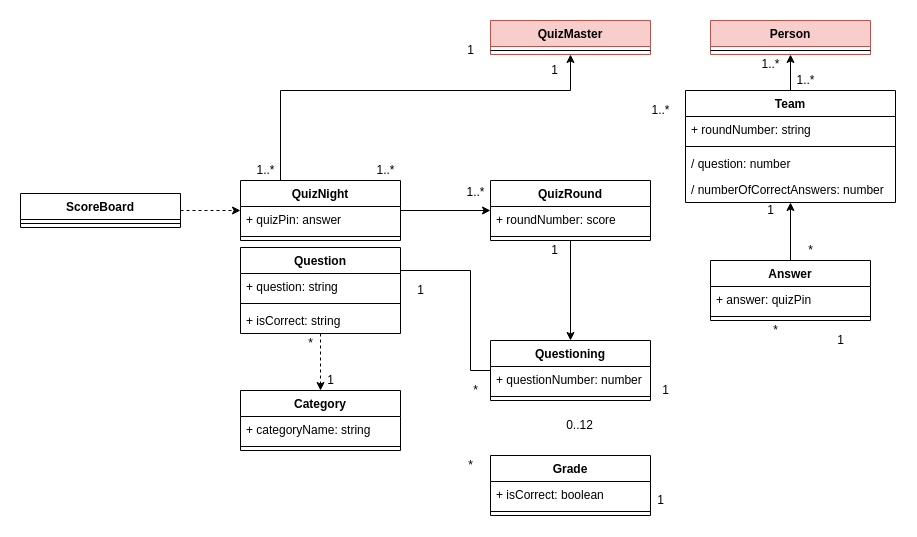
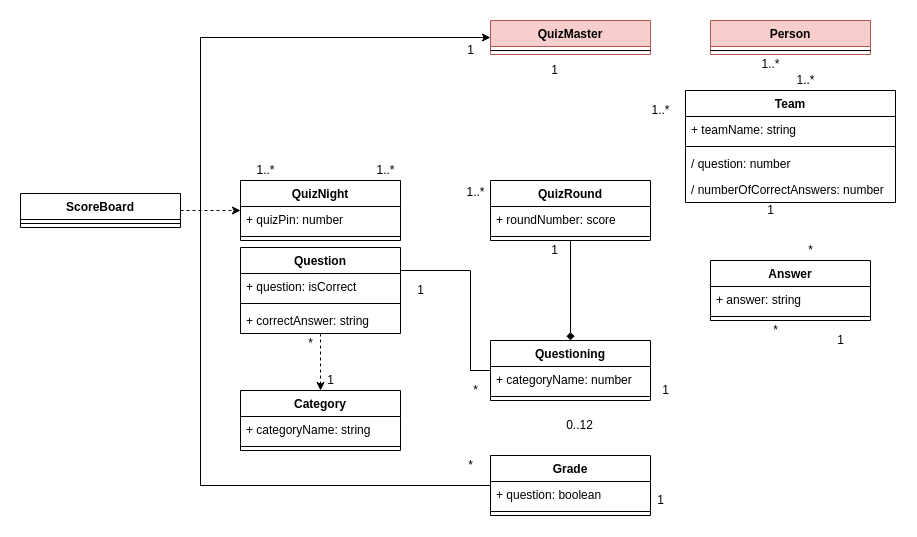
edge "Team" -> "Person": removed
edge "QuizNight" -> "QuizMaster": removed
node "+ roundNumber: string": label "+ roundNumber: string" -> "+ teamName: string"
edge "QuizNight" -> "QuizRound": removed
node "+ quizPin: answer": label "+ quizPin: answer" -> "+ quizPin: number"
edge "Answer" -> "Team": removed
edge "Grade" -> "QuizMaster": added
node "+ question: string": label "+ question: string" -> "+ question: isCorrect"
node "+ answer: quizPin": label "+ answer: quizPin" -> "+ answer: string"
node "+ isCorrect: string": label "+ isCorrect: string" -> "+ correctAnswer: string"
edge "QuizRound" -> "Questioning": arrowhead classic -> diamond
node "+ questionNumber: number": label "+ questionNumber: number" -> "+ categoryName: number"
node "+ isCorrect: boolean": label "+ isCorrect: boolean" -> "+ question: boolean"
